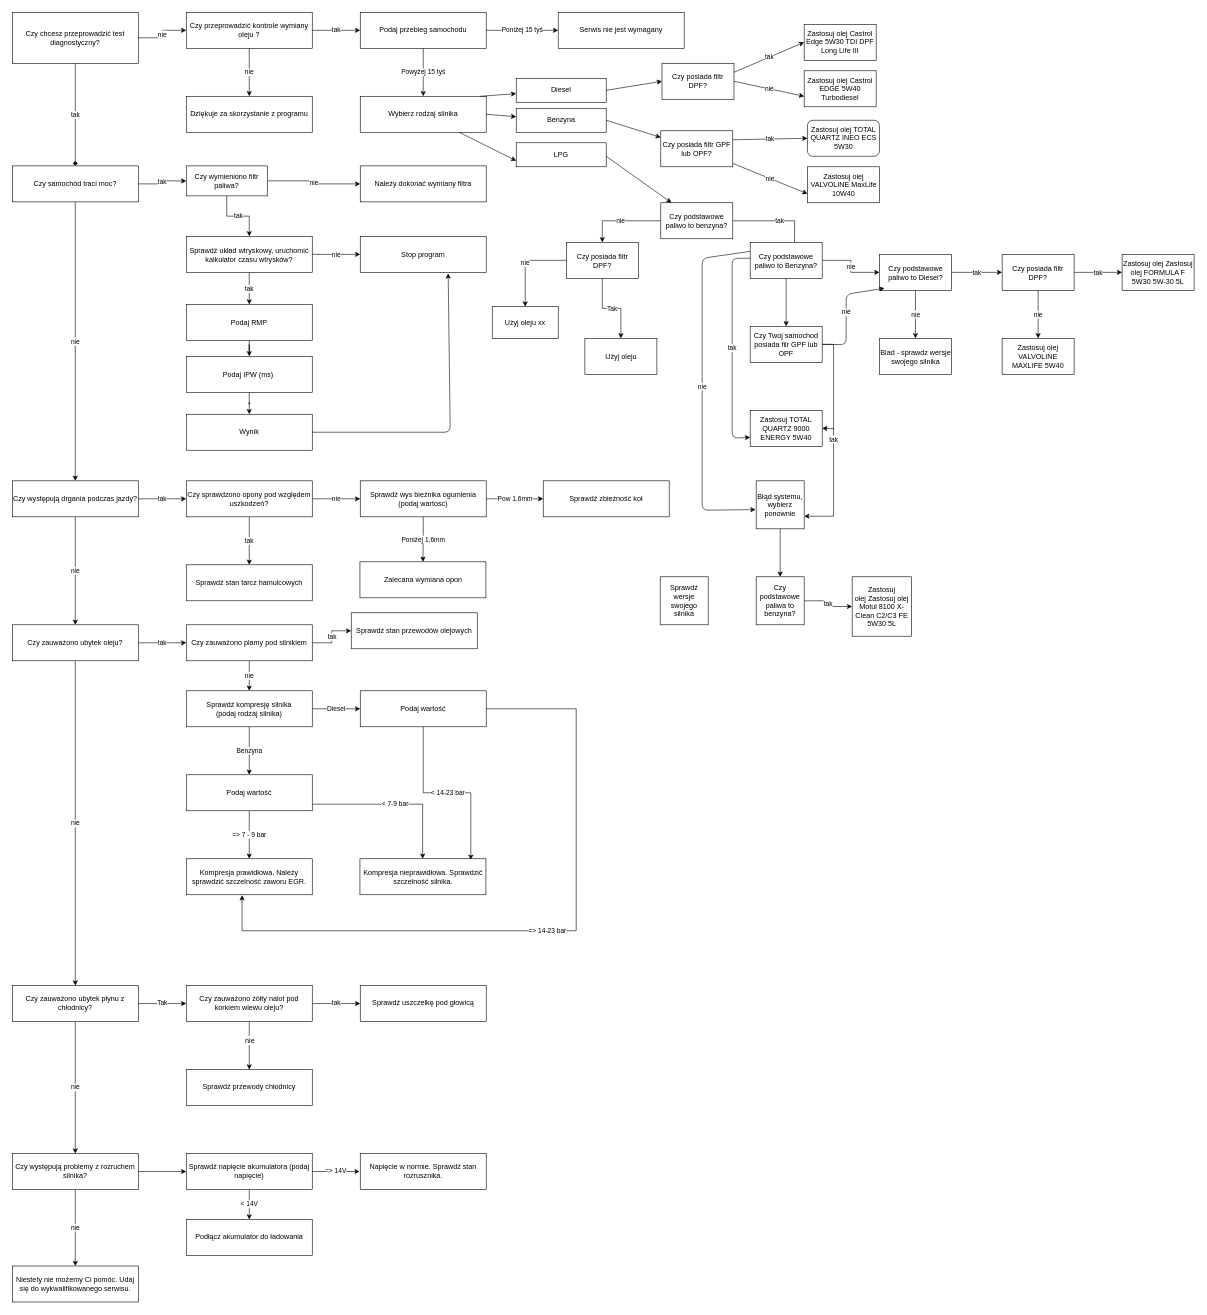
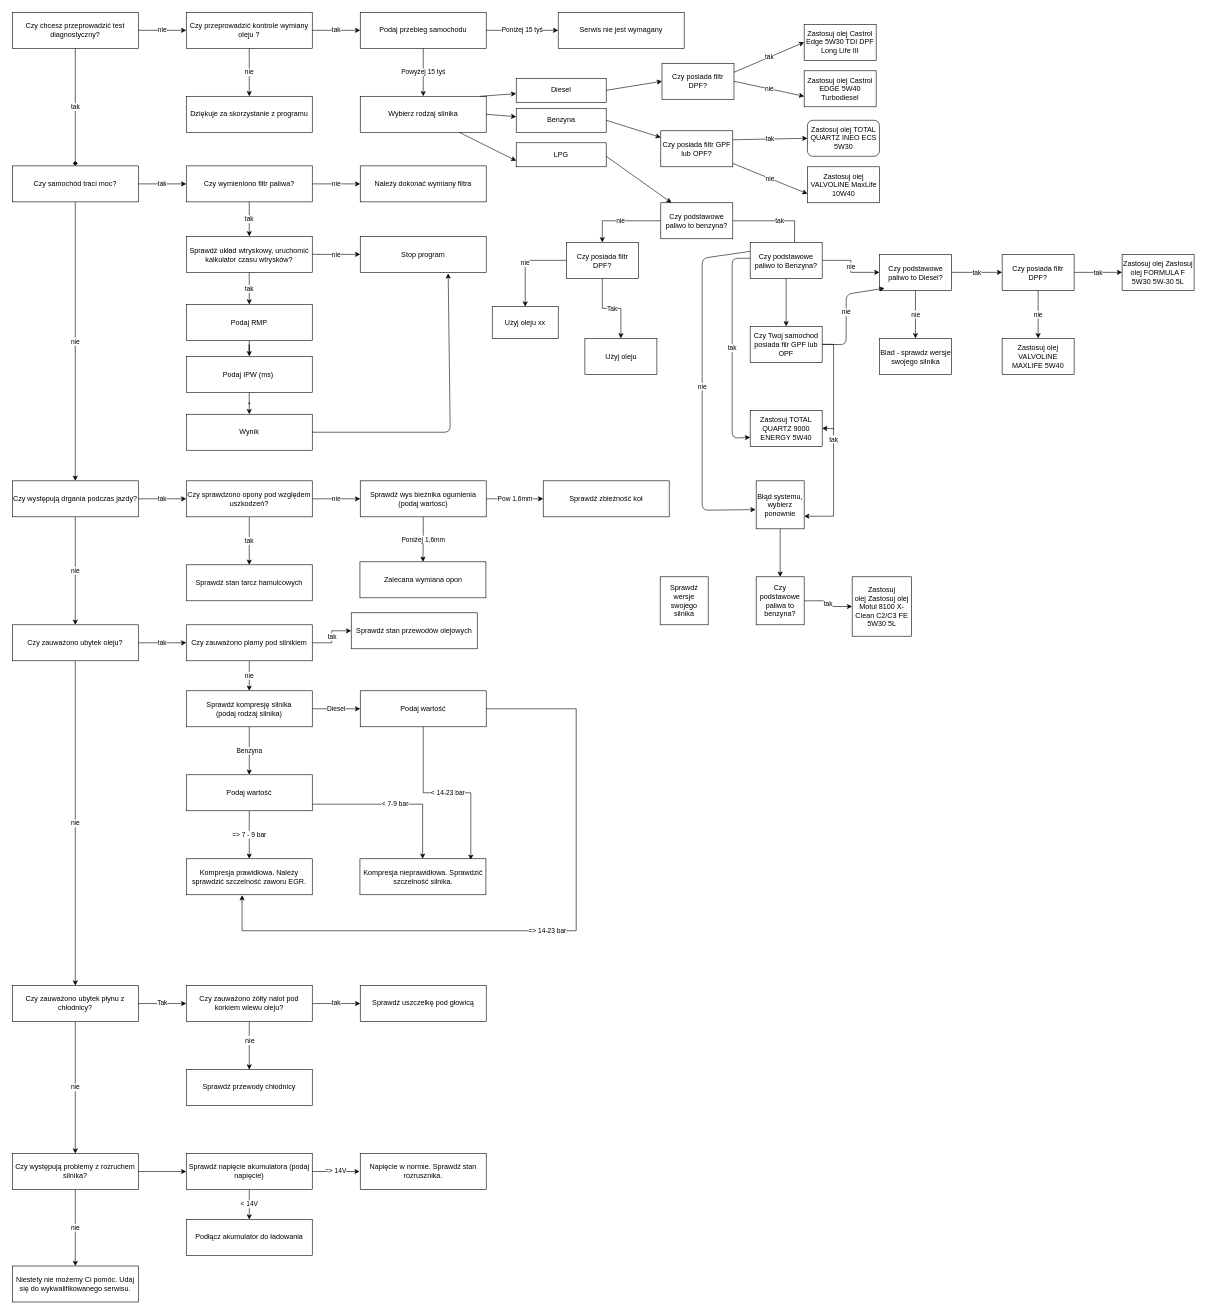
node "Czy chcesz przeprowadzić test diagnostyczny?": size 126x51 -> 126x36
node "Czy wymieniono filtr paliwa?": size 81x30 -> 126x36
